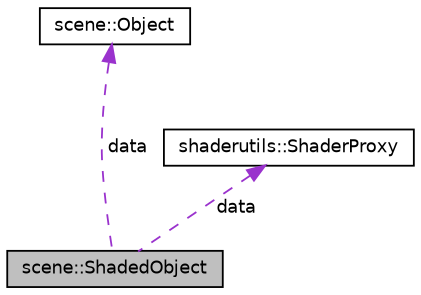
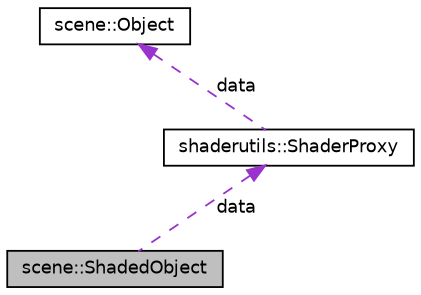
edge "scene::ShadedObject" -> "scene::Object": now "shaderutils::ShaderProxy" -> "scene::Object"
